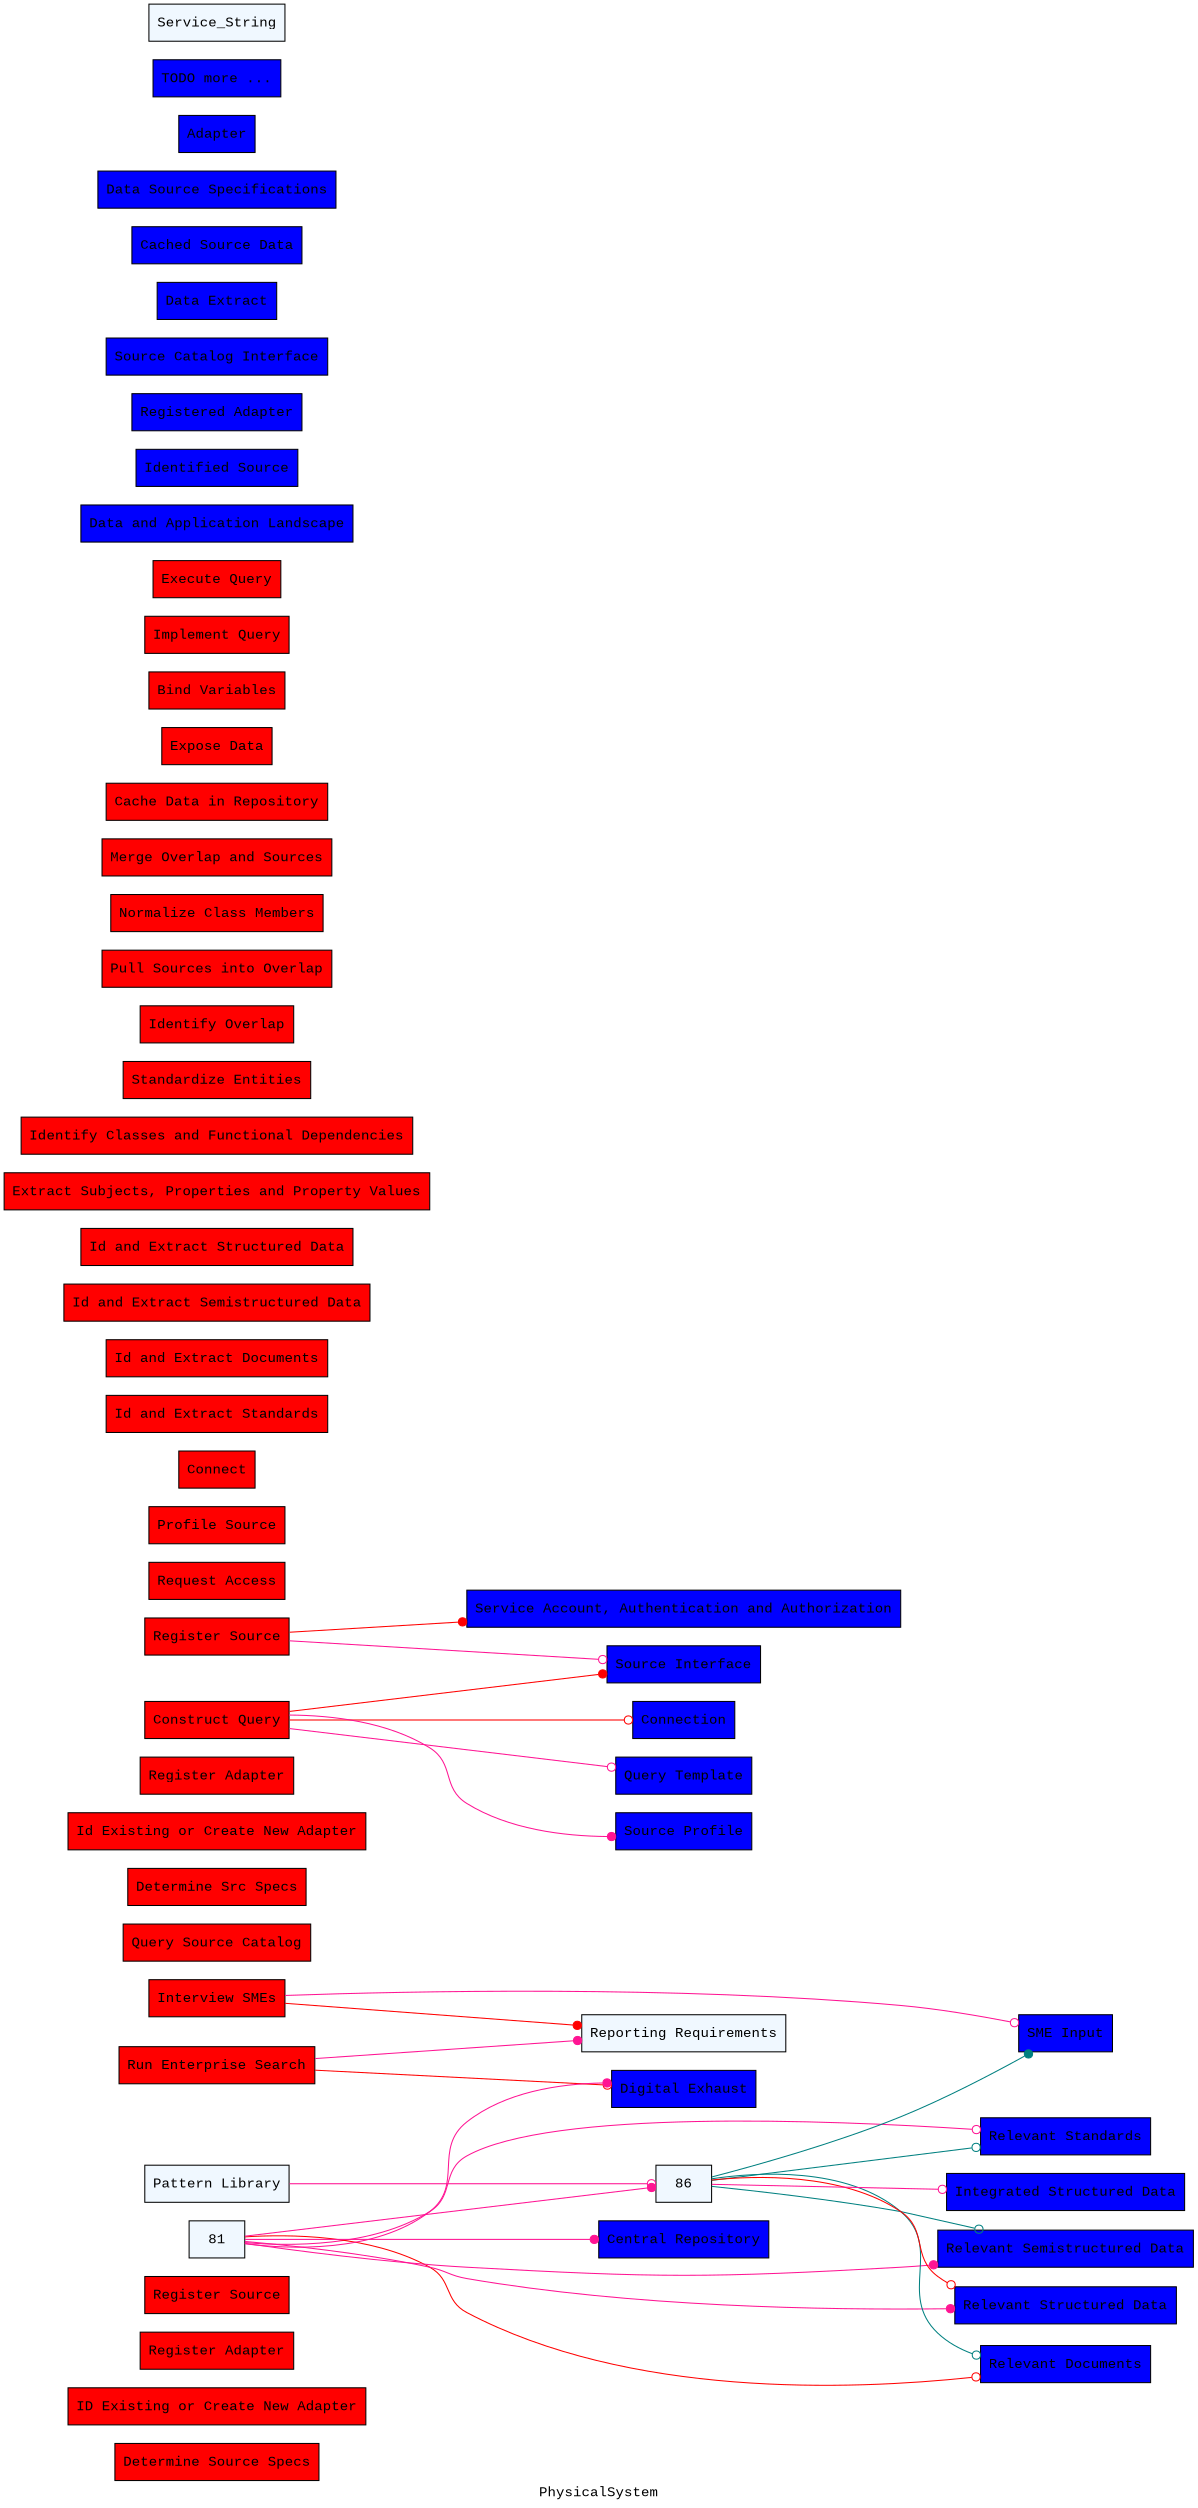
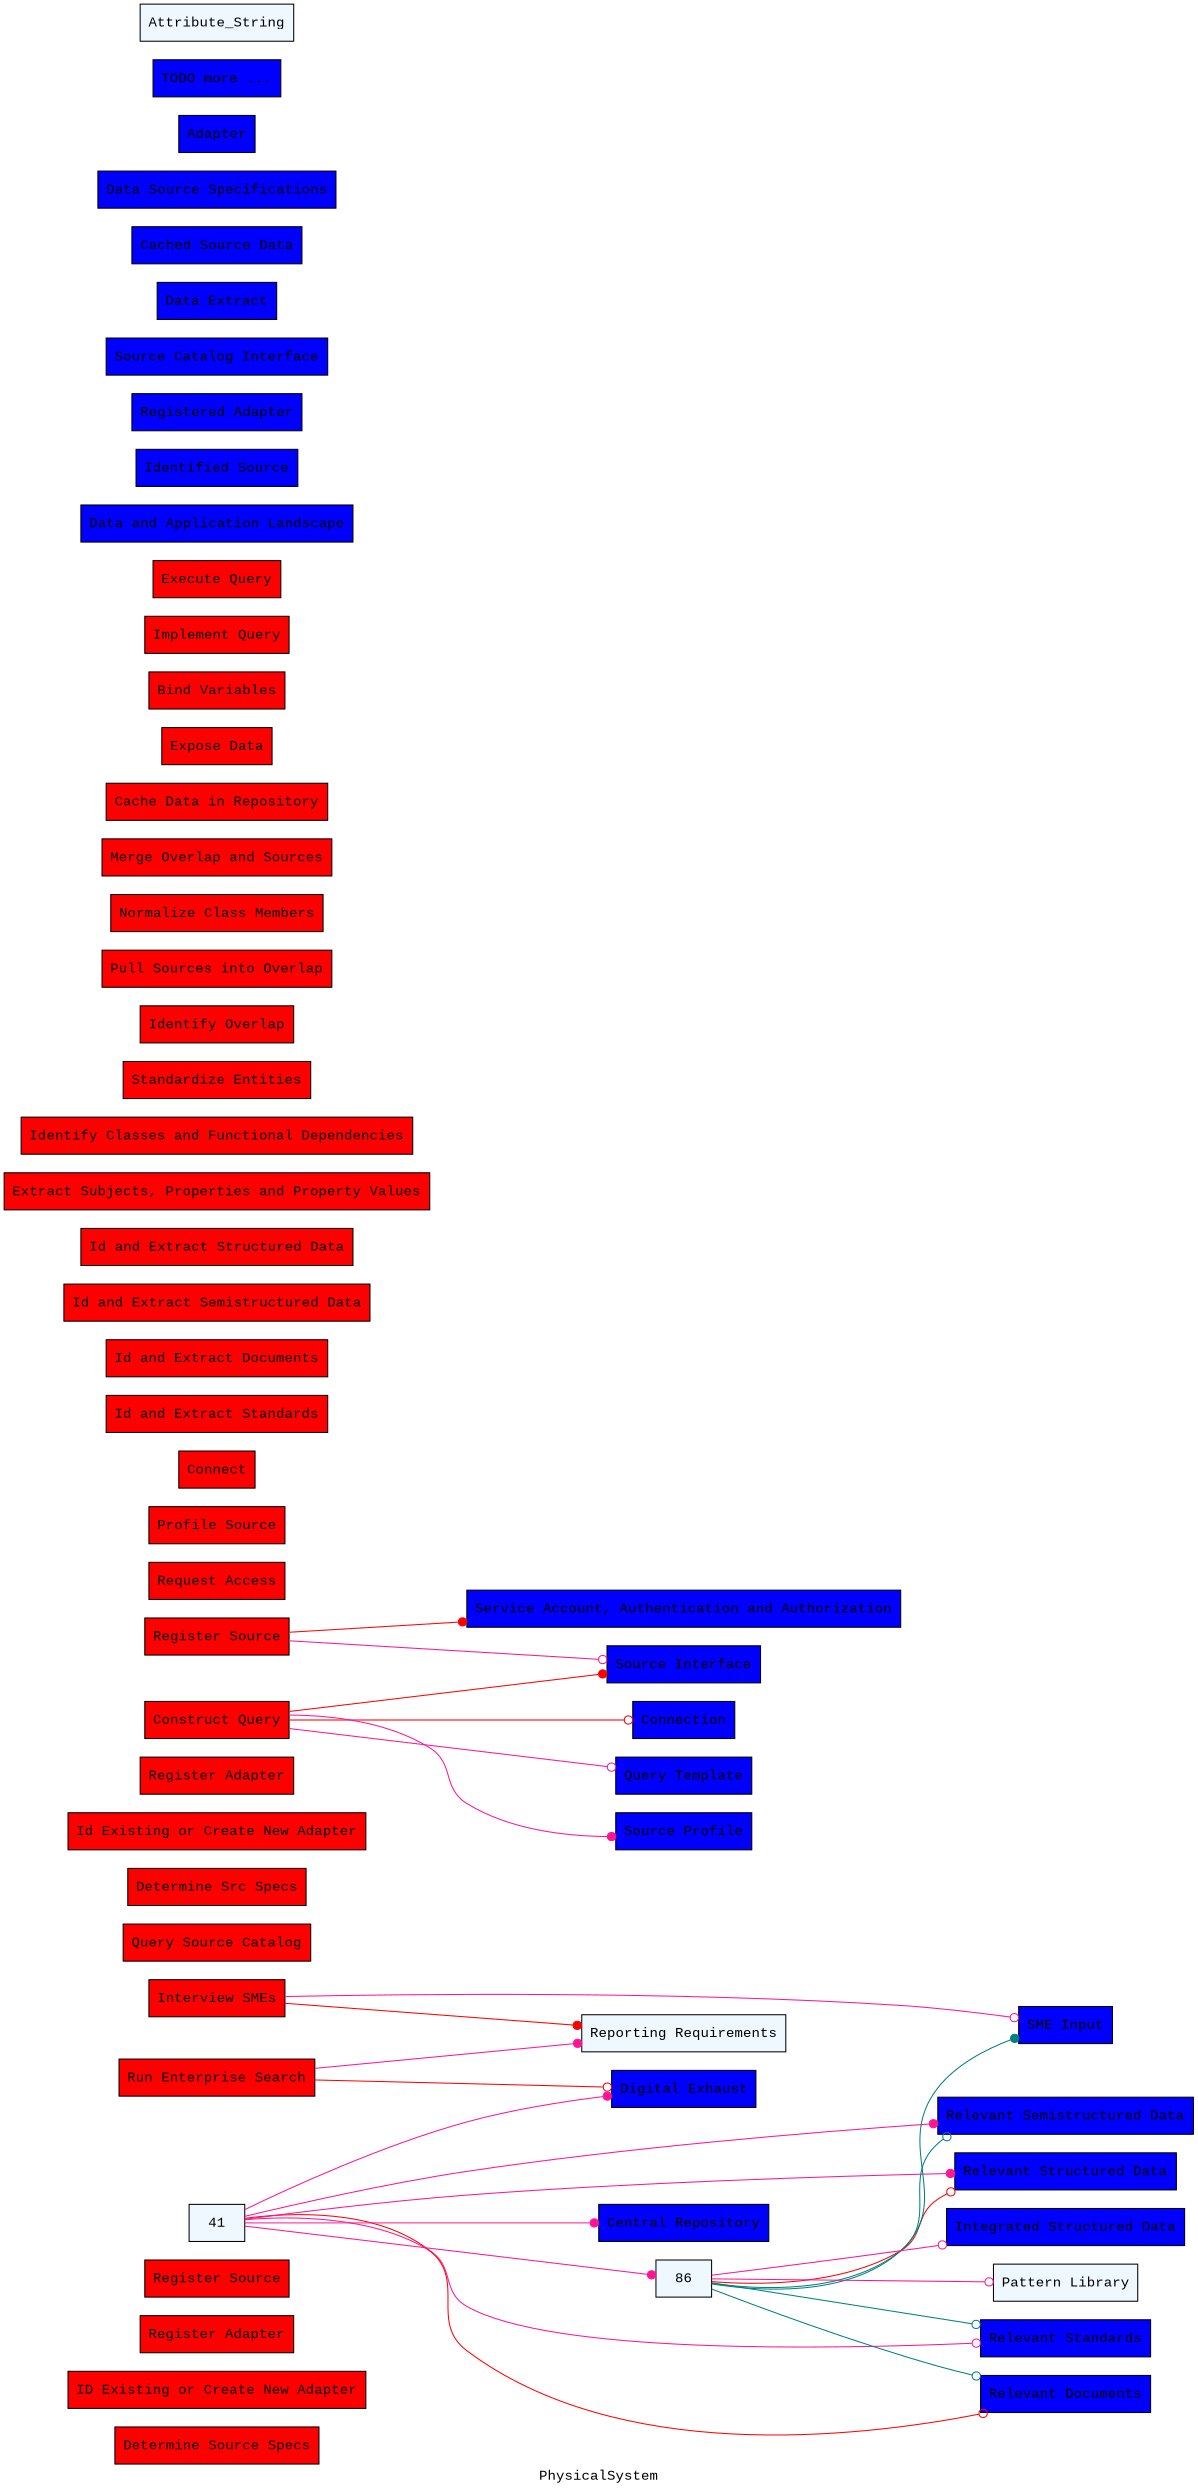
node "Service_String": label "Service_String" -> "Attribute_String"
edge "Pattern Library" -> "86": reversed
node "81": label "81" -> "41"
